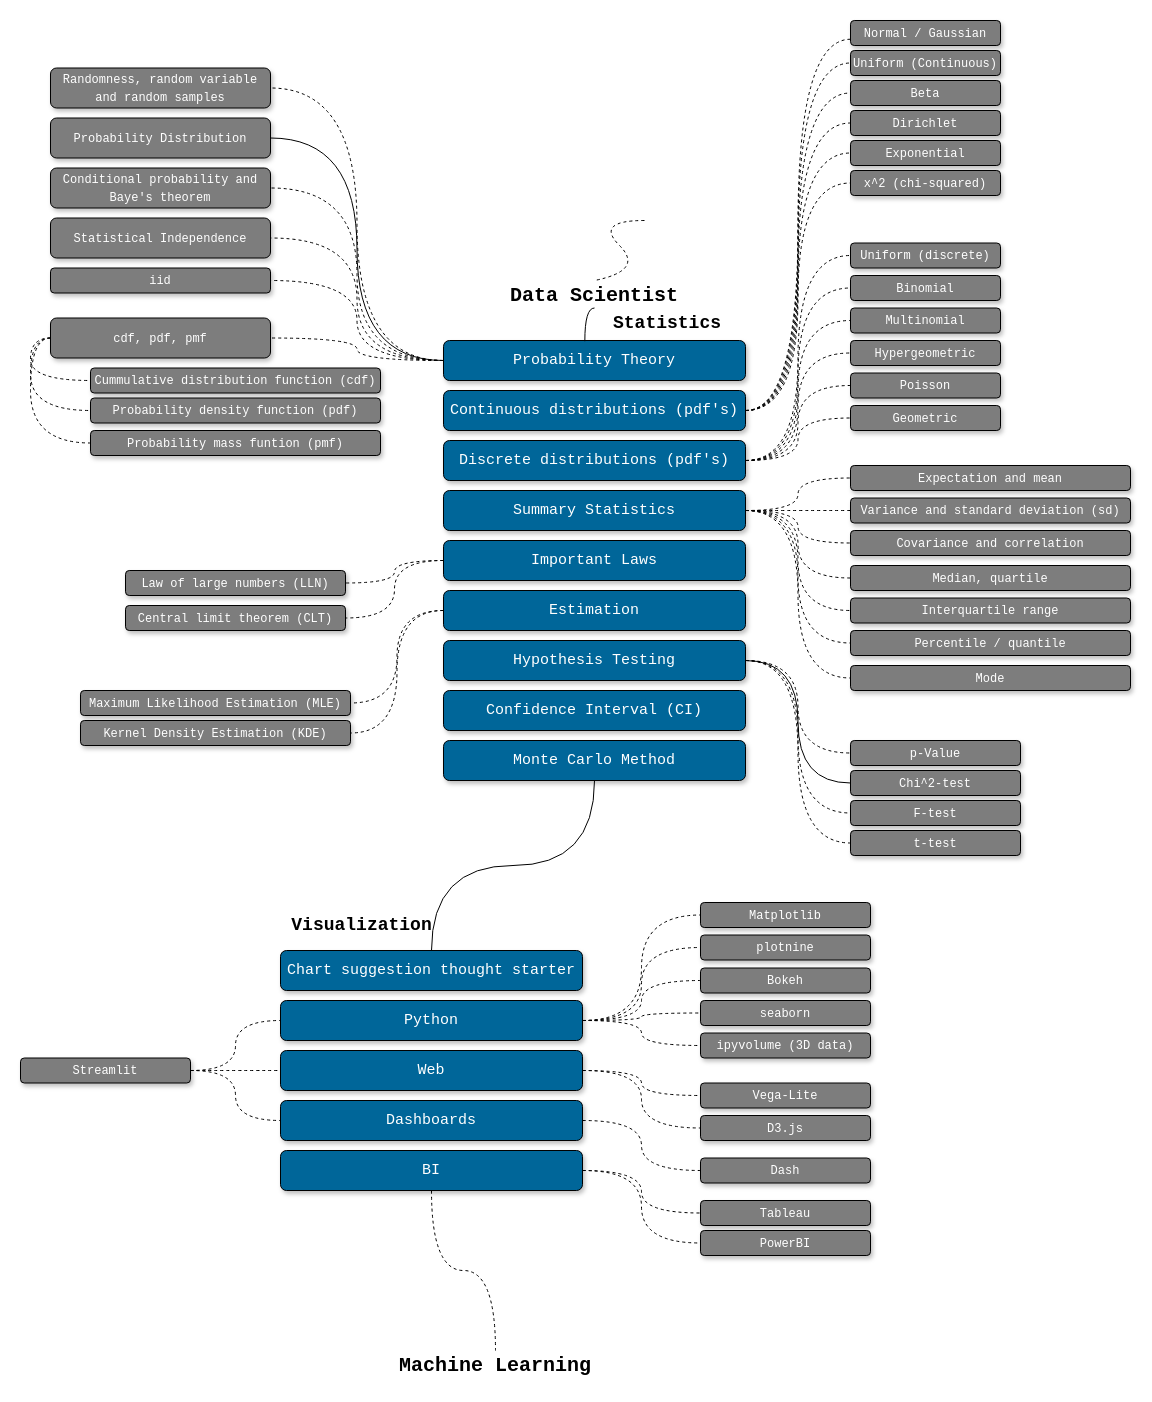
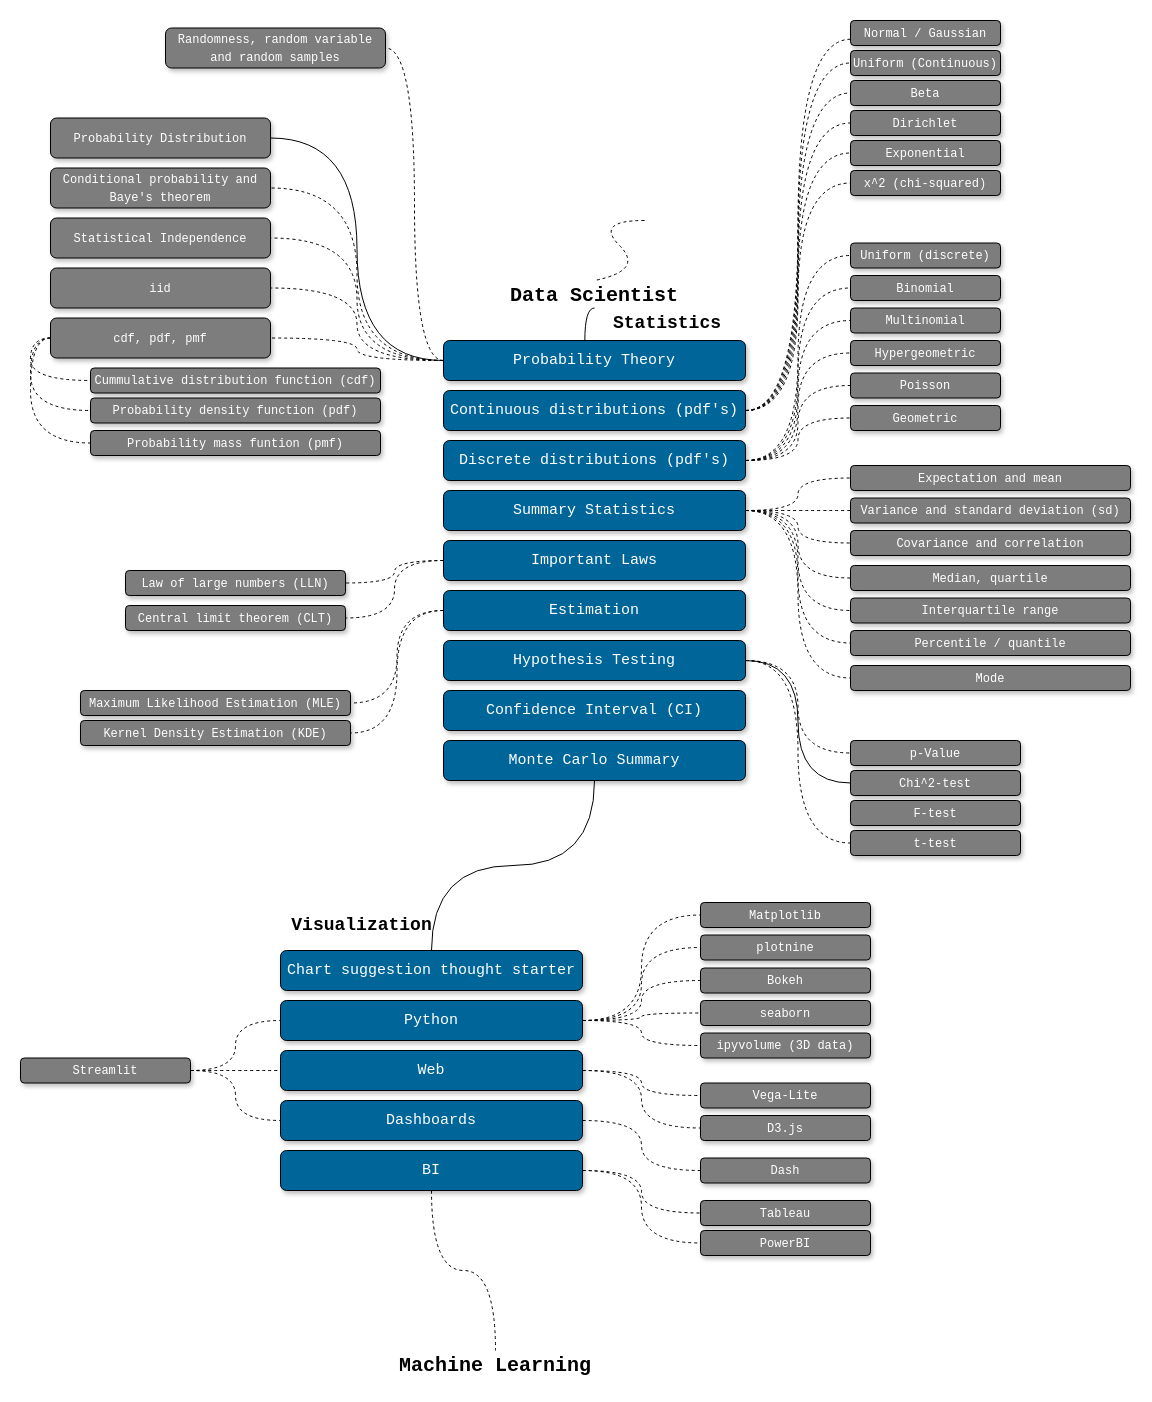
node "Randomness, random variable and random samples": moved (161, 88) -> (276, 48)
node "iid": size 220x25 -> 220x40
node "Monte Carlo Method": label "Monte Carlo Method" -> "Monte Carlo Summary"
edge "Hypothesis Testing" -- "F-test": removed
